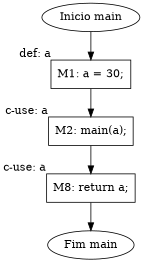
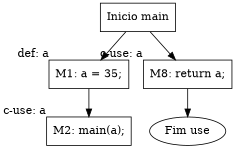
node "Inicio main": shape ellipse -> box
node "M1: a = 30; def: a": label "M1: a = 30; def: a" -> "M1: a = 35; def: a"
edge "M2: main(a); c-use: a" -> "M8: return a; c-use: a": now "Inicio main" -> "M8: return a; c-use: a"
node "Fim main": label "Fim main" -> "Fim use"
